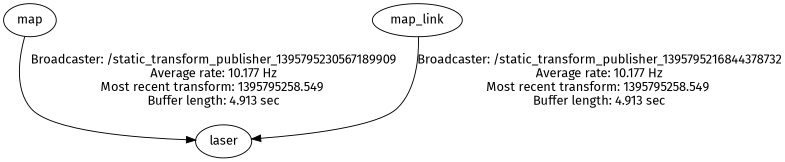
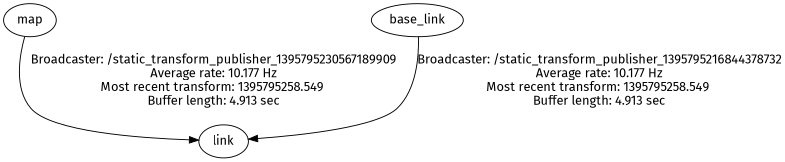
node "map_link": label "map_link" -> "base_link"
node "laser": label "laser" -> "link"
